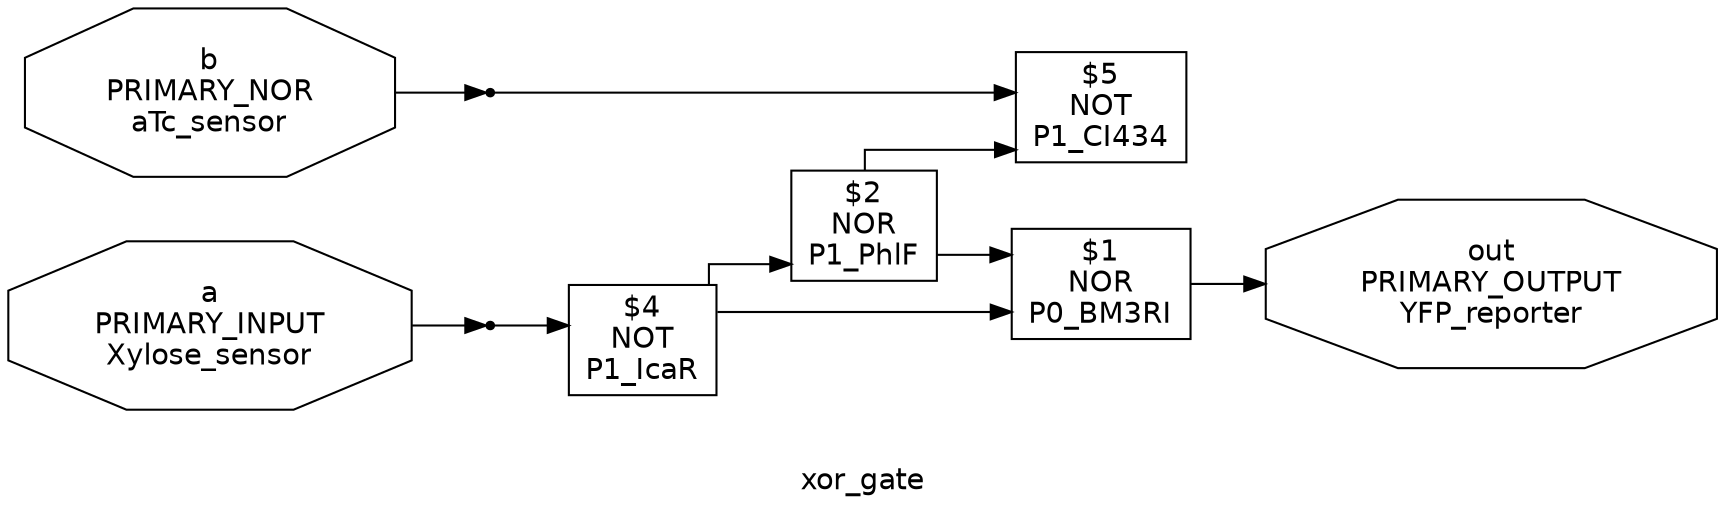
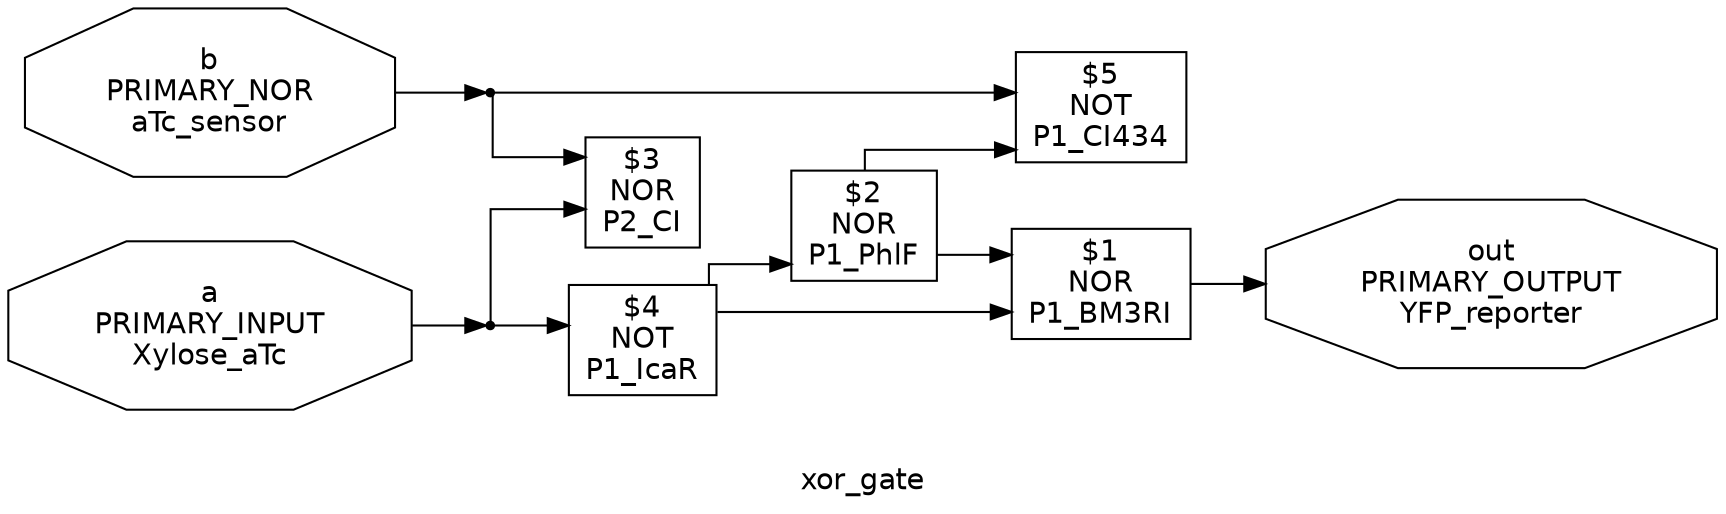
node "$3 NOR P2_CI": added
node "$1 NOR P0_BM3RI": label "$1 NOR P0_BM3RI" -> "$1 NOR P1_BM3RI"
node "a PRIMARY_INPUT Xylose_sensor": label "a PRIMARY_INPUT Xylose_sensor" -> "a PRIMARY_INPUT Xylose_aTc"
